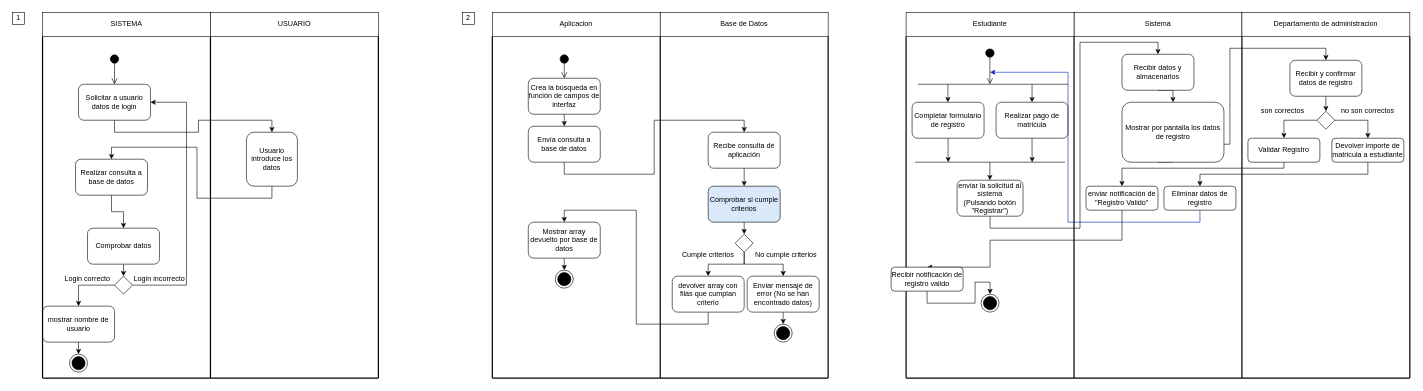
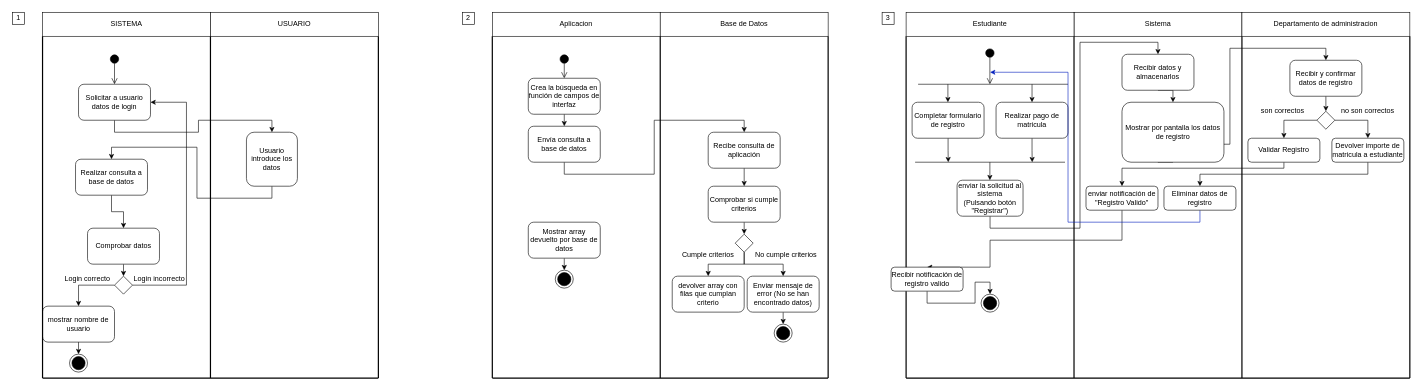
node "3": added
node "Comprobar si cumple criterios": fillcolor #dae8fc -> #ffffff
edge "devolver array con filas que cumplan criterio" -> "Mostrar array devuelto por base de datos": removed
